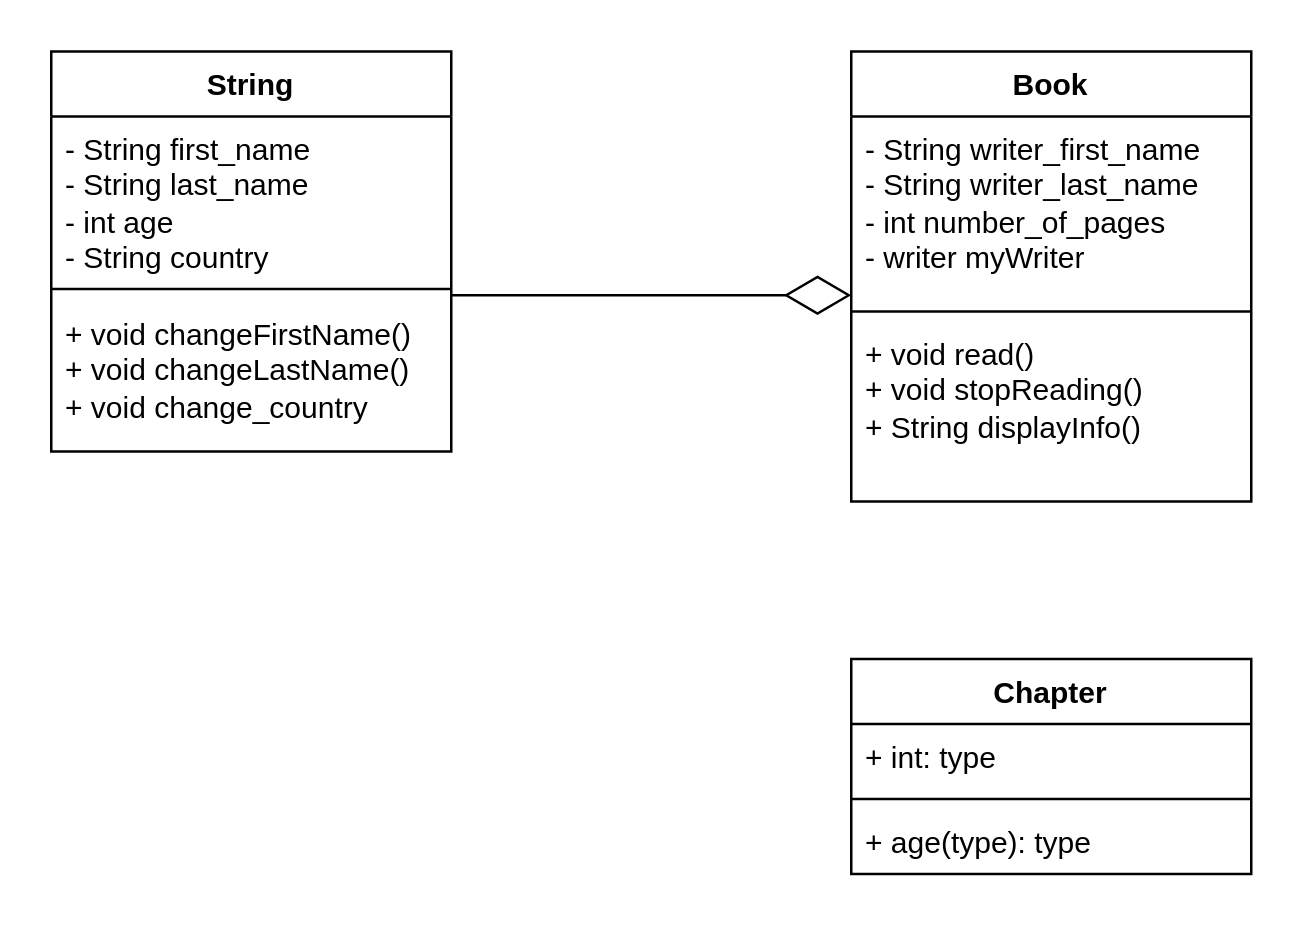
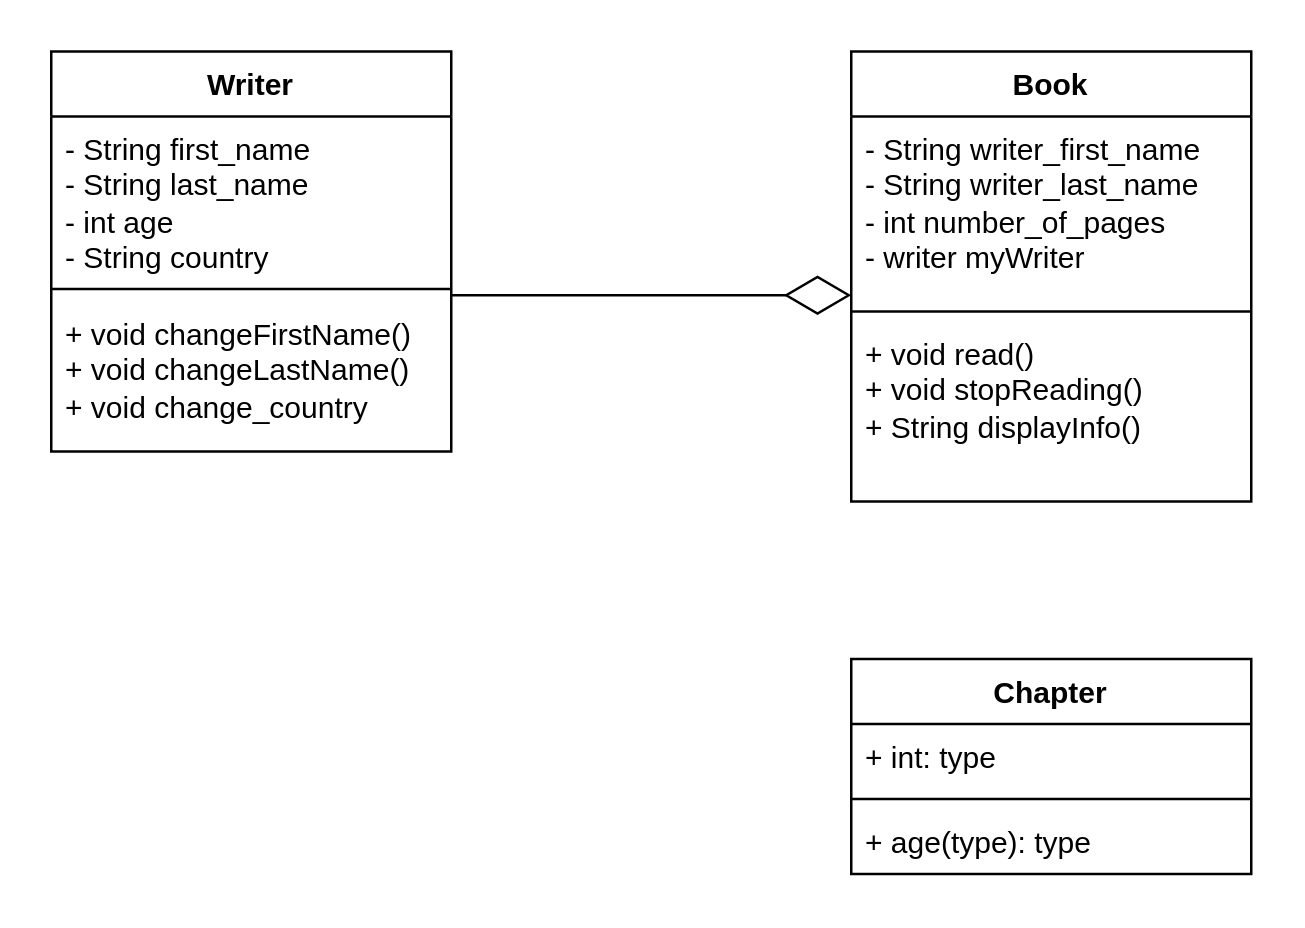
node "String": label "String" -> "Writer"
